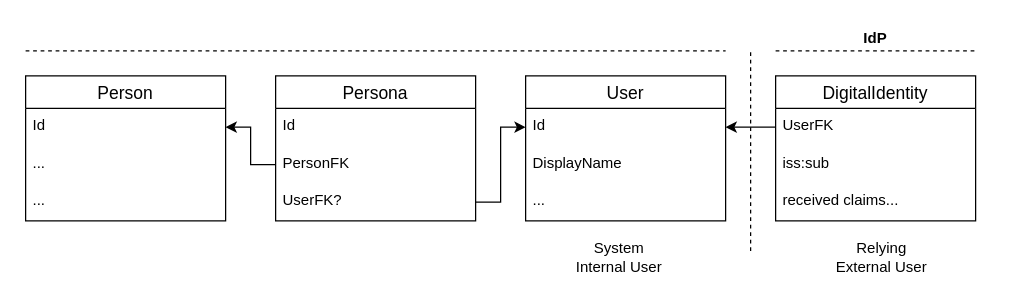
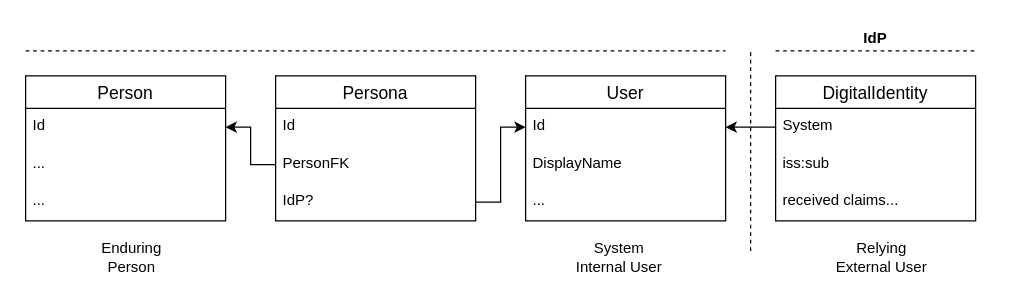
node "UserFK": label "UserFK" -> "System"
node "UserFK?": label "UserFK?" -> "IdP?"
node "Enduring Person": added
